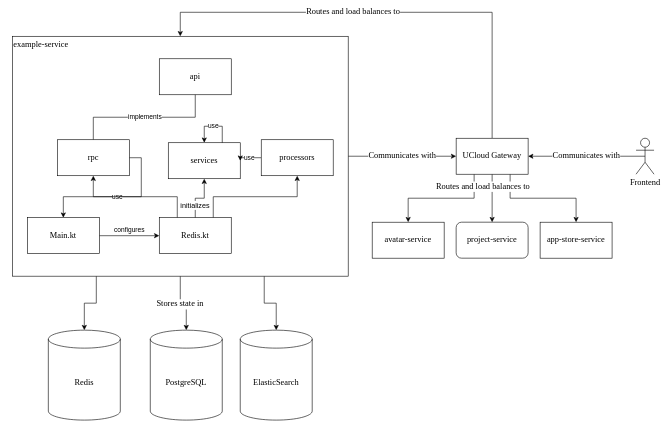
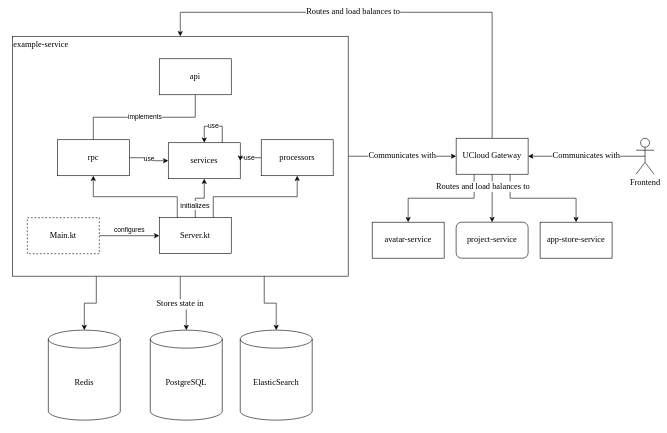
edge "rpc" -> "Main.kt": now "rpc" -> "services"
node "Main.kt": style solid -> dashed
node "Redis.kt": label "Redis.kt" -> "Server.kt"
